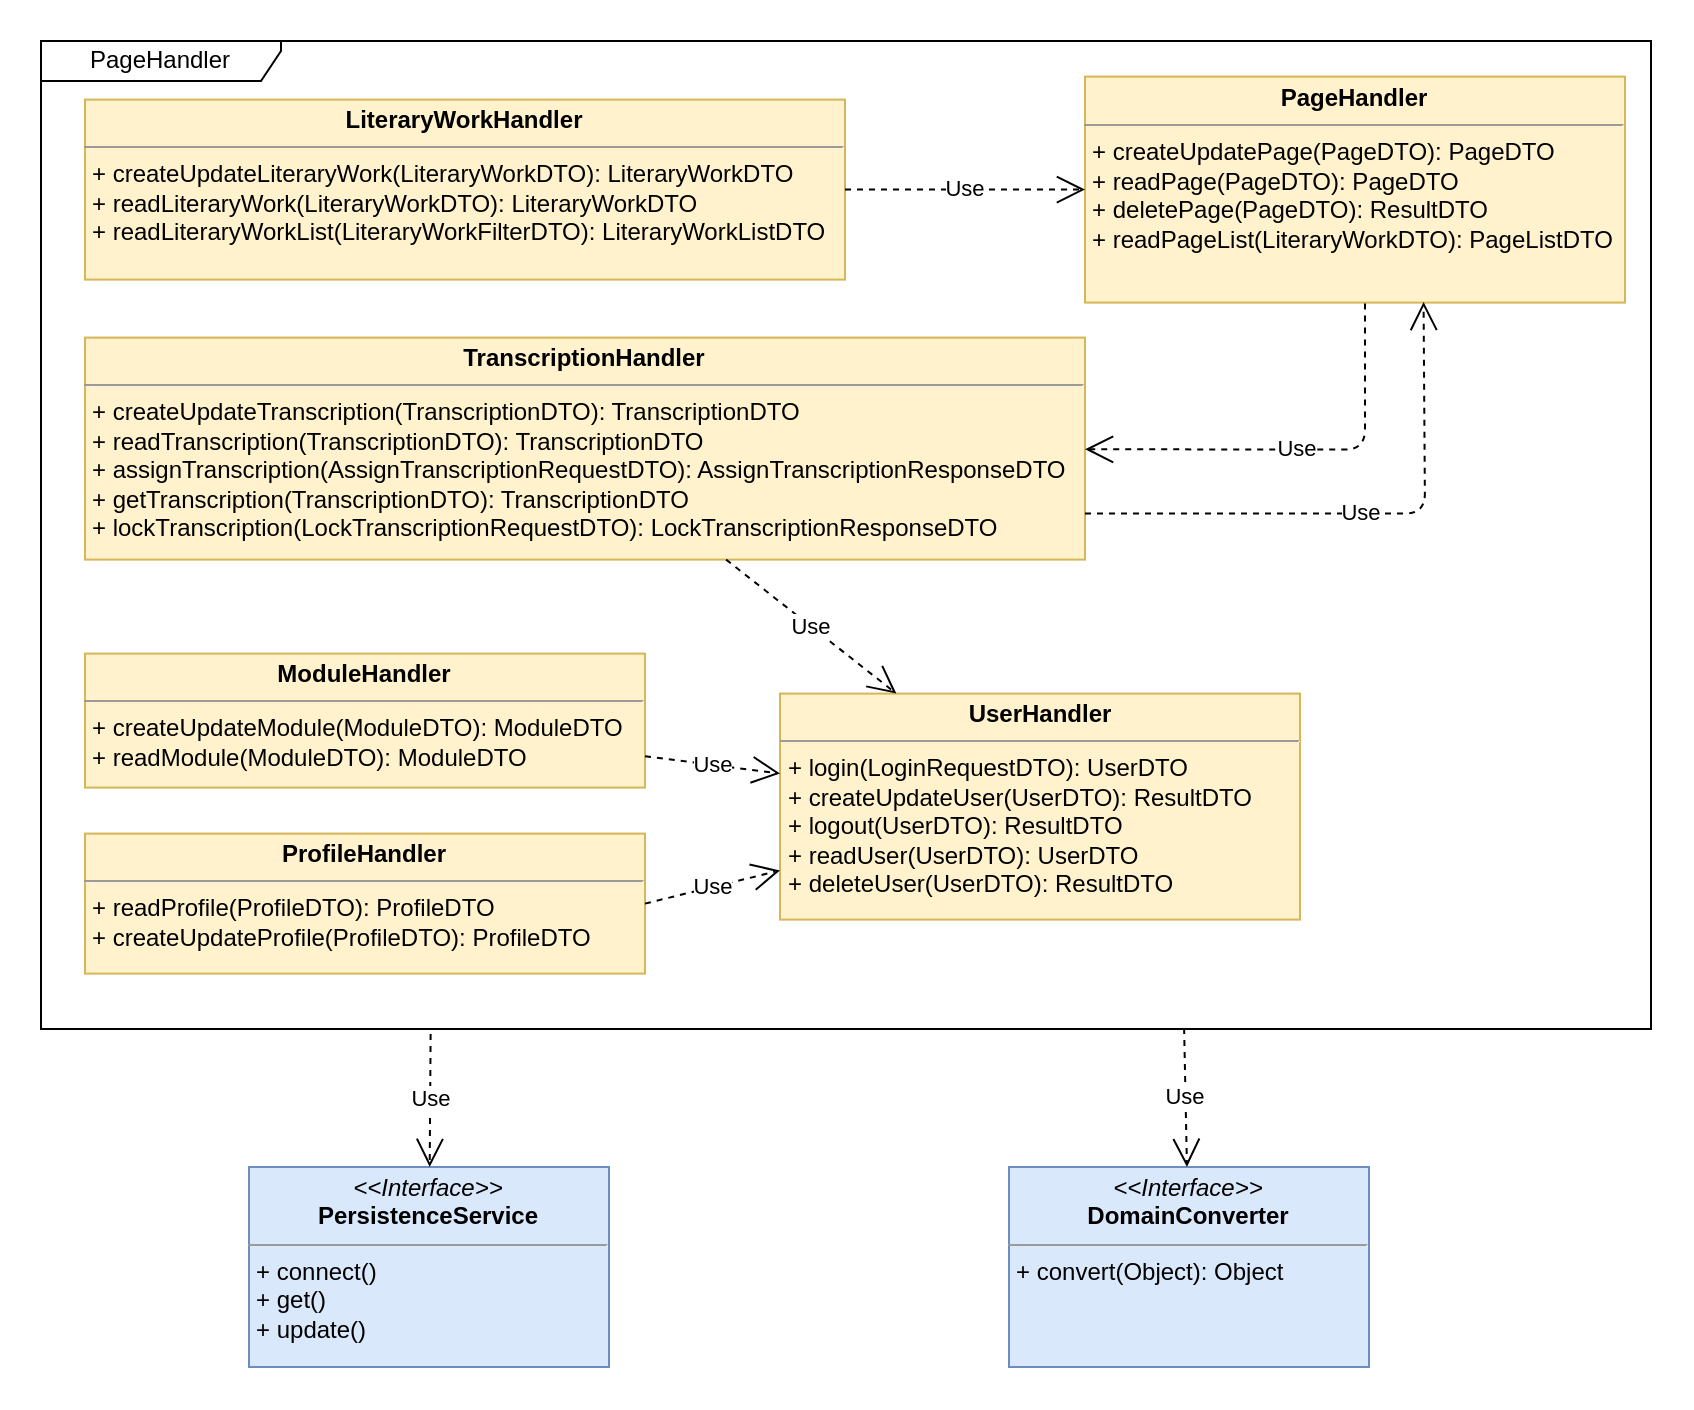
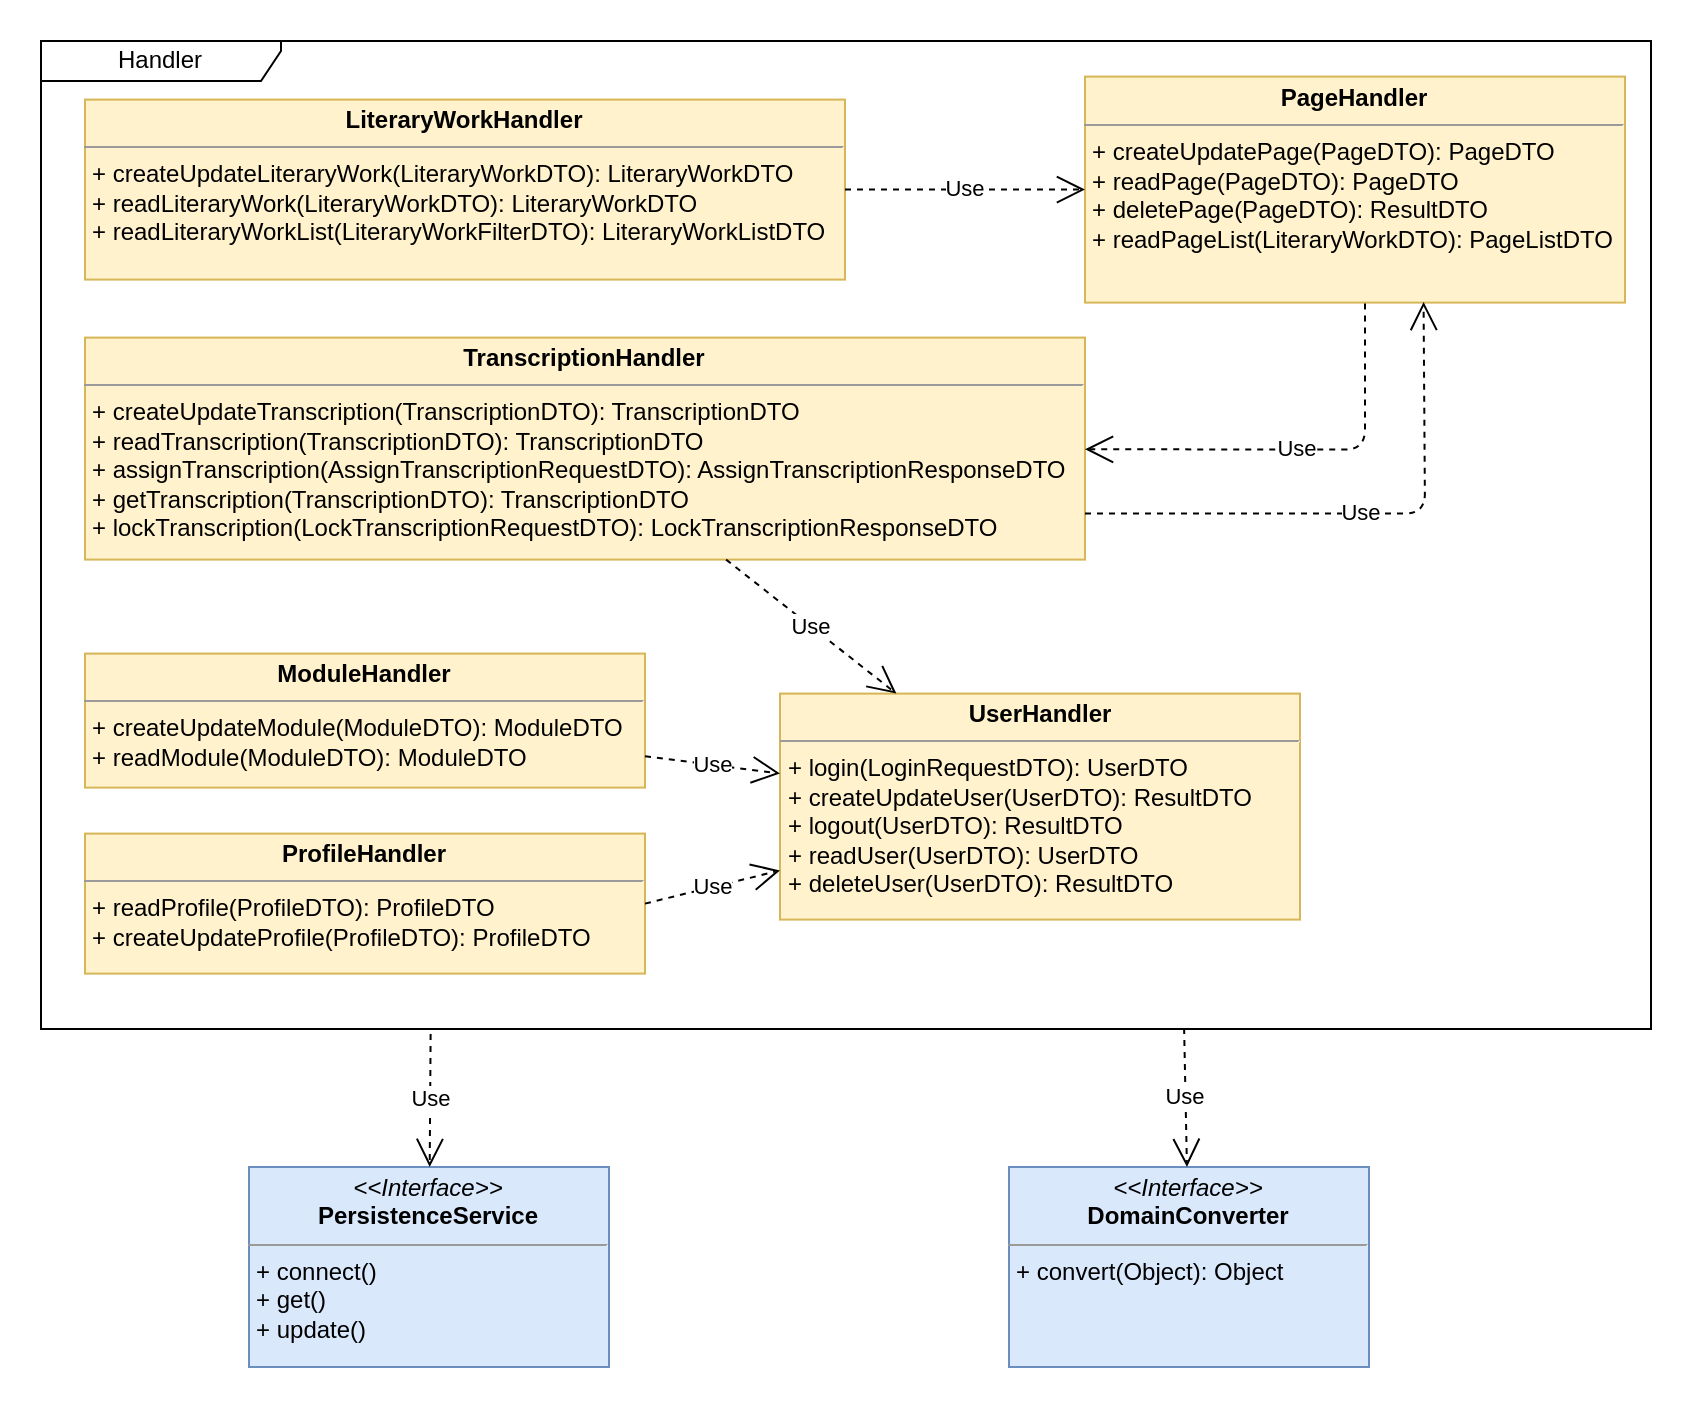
node "PageHandler": label "PageHandler" -> "Handler"
